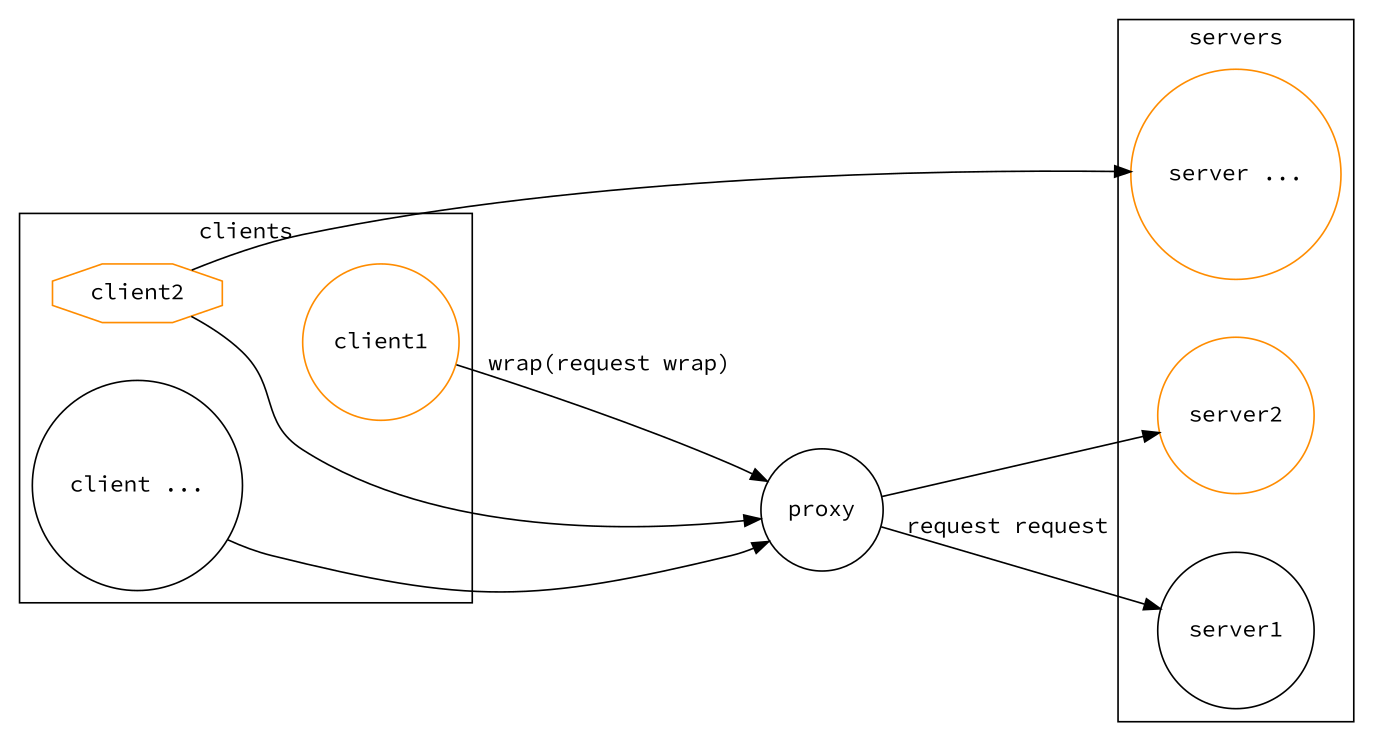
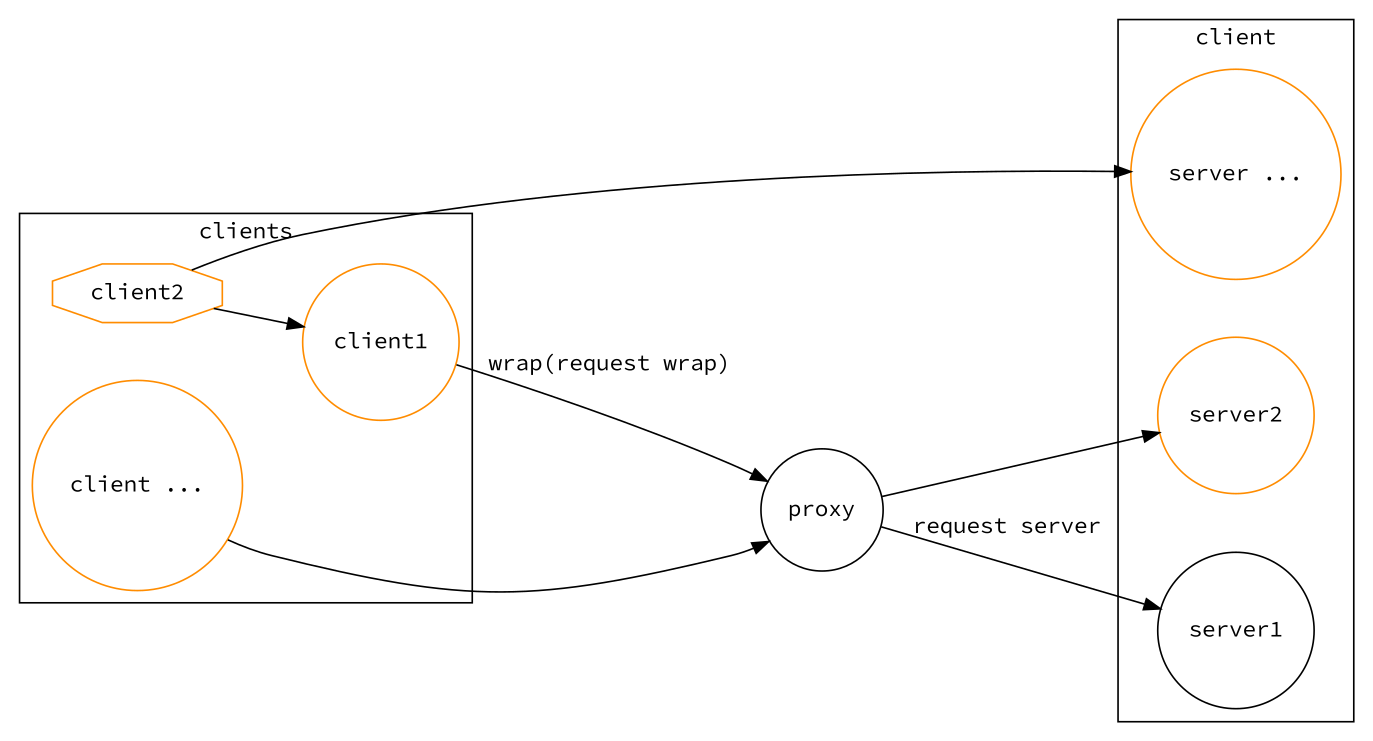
cluster "servers": label "servers" -> "client"
node "client ...": color black -> darkorange
edge "client2" -> "proxy": now "client2" -> "client1"
edge "proxy" -> "server1": label "request request" -> "request server"
